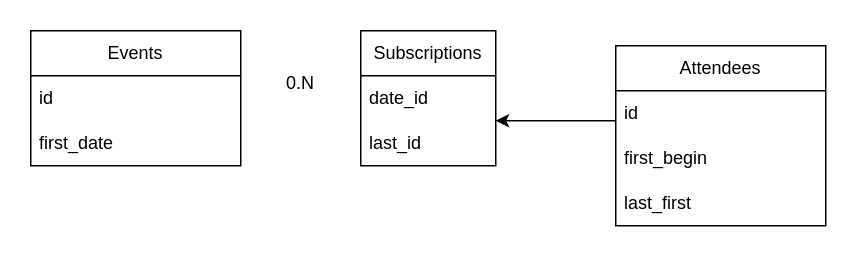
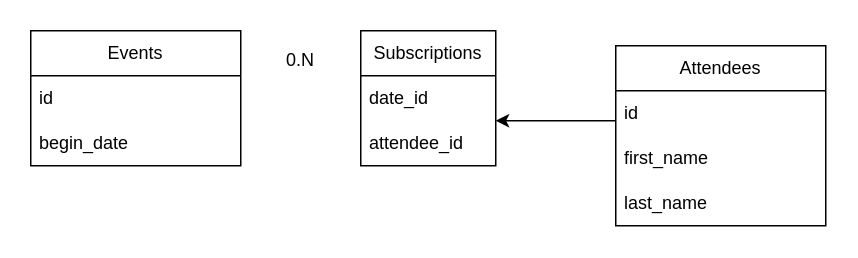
node "0.N": moved (301, 83) -> (301, 61)
node "first_date": label "first_date" -> "begin_date"
node "last_id": label "last_id" -> "attendee_id"
node "first_begin": label "first_begin" -> "first_name"
node "last_first": label "last_first" -> "last_name"
